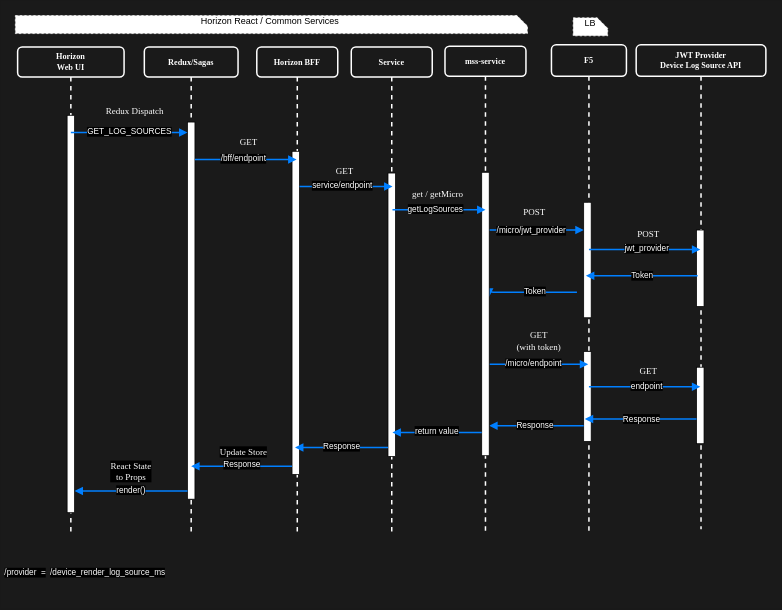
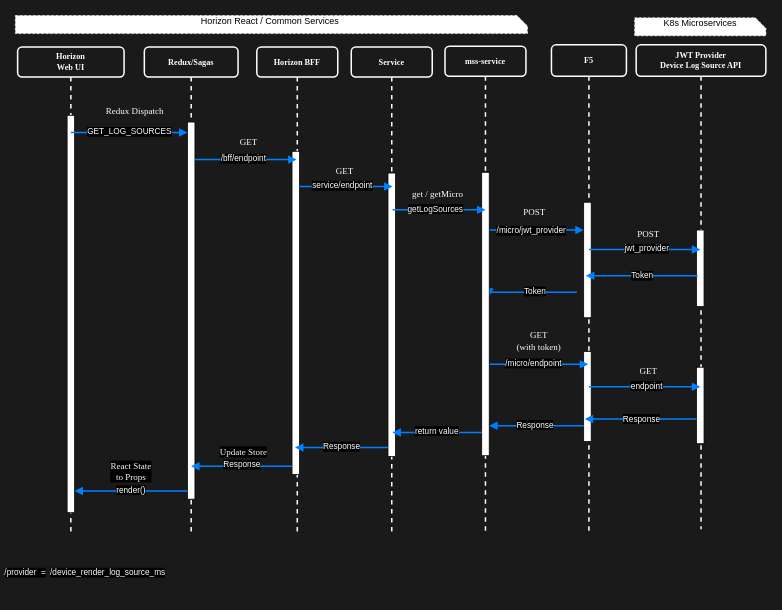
node "LB": removed
node "K8s Microservices": added
